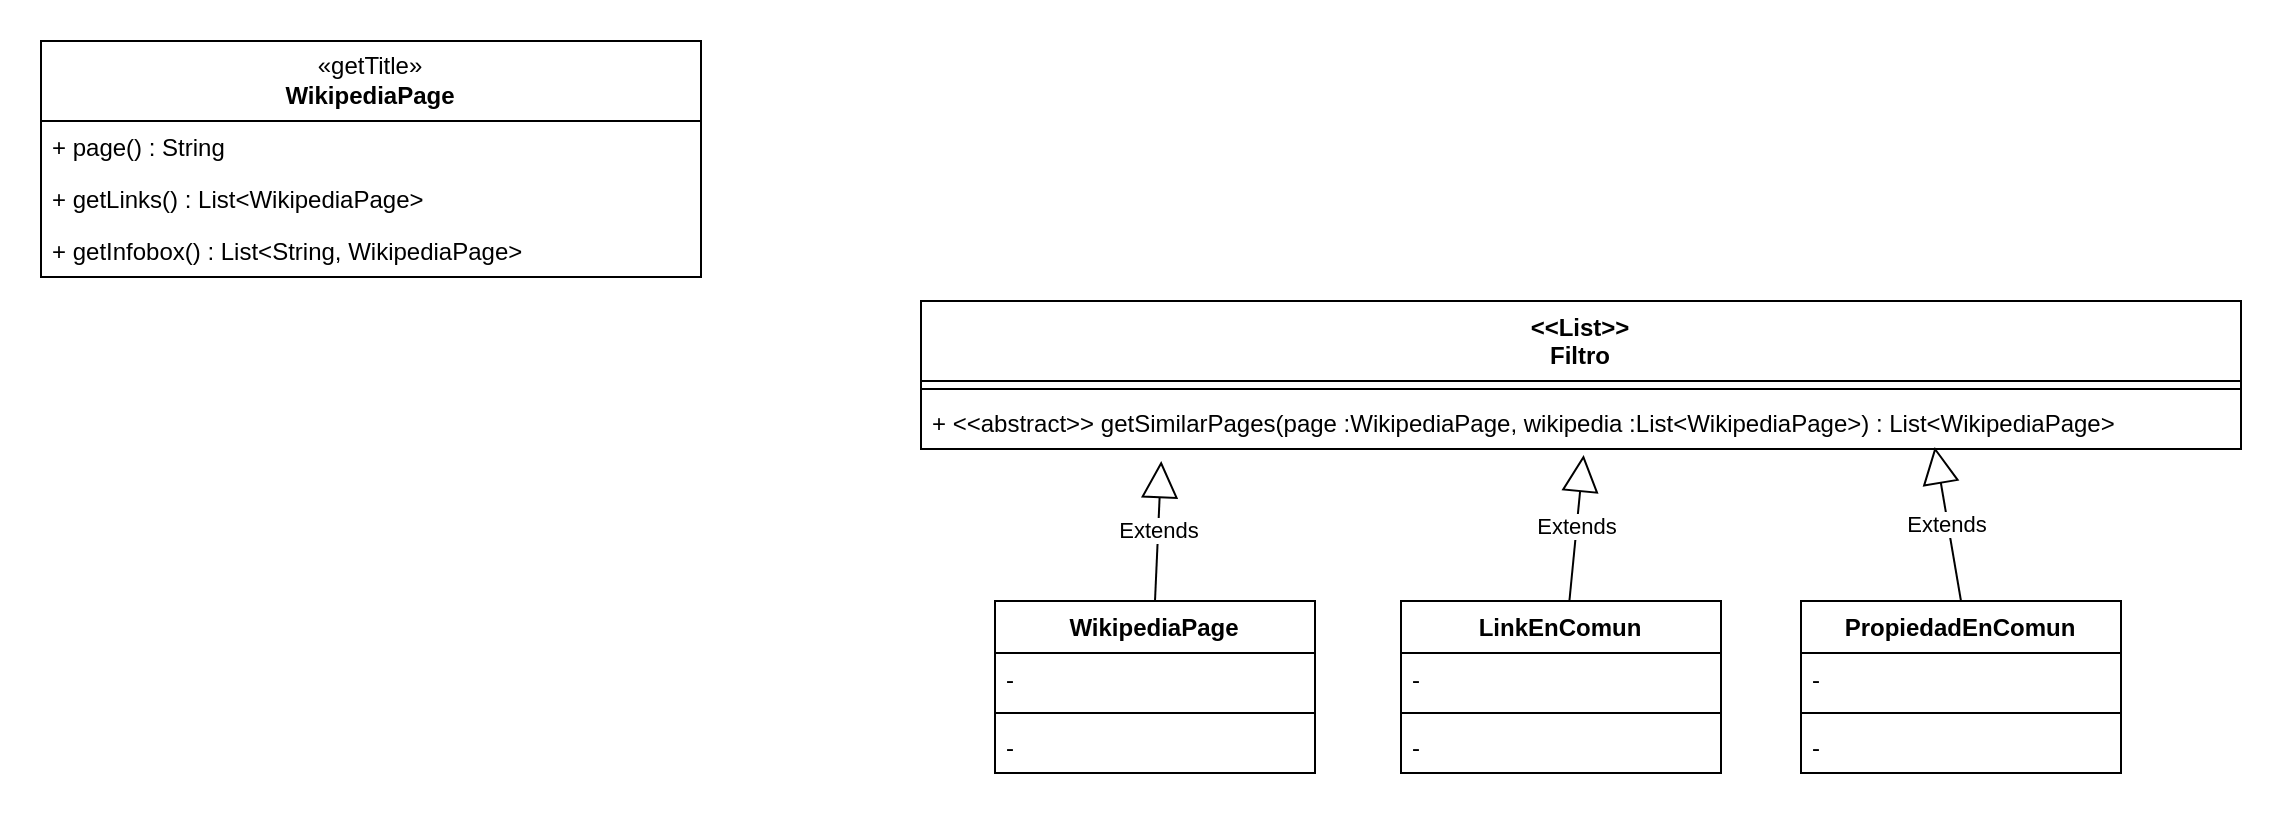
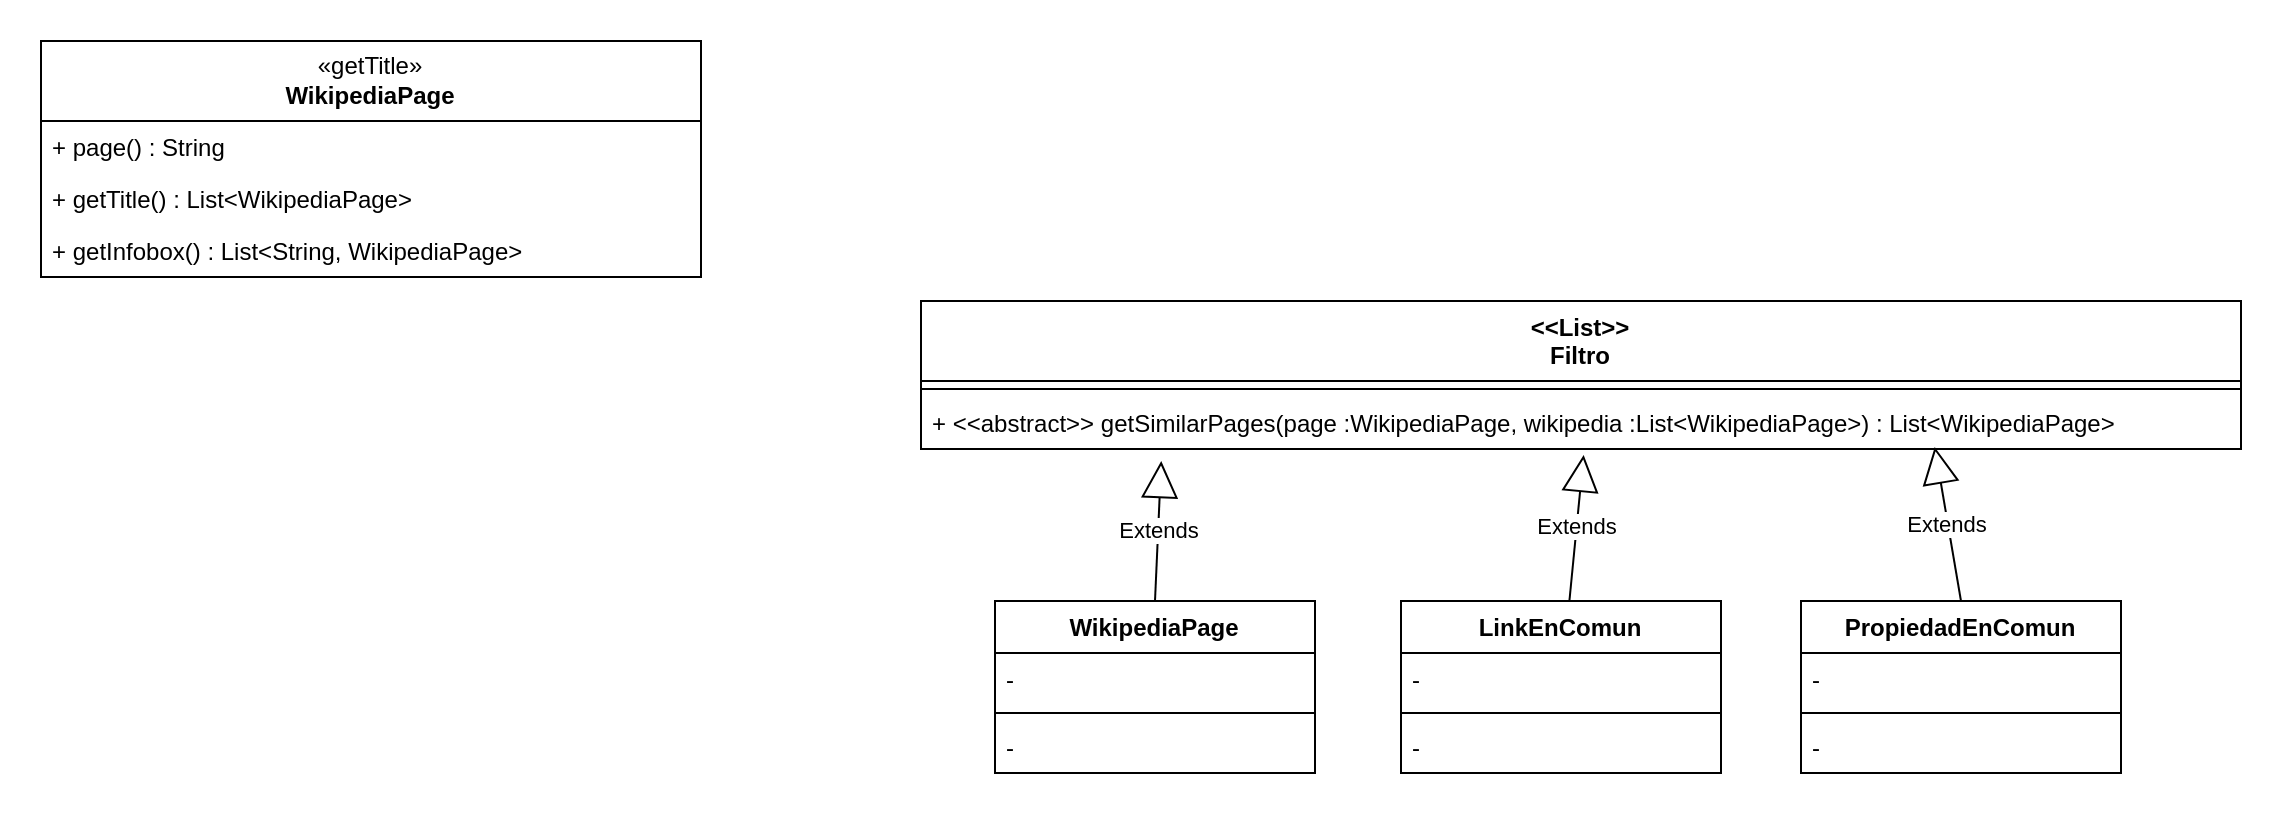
node "+ getLinks() : List<WikipediaPage>": label "+ getLinks() : List<WikipediaPage>" -> "+ getTitle() : List<WikipediaPage>"
